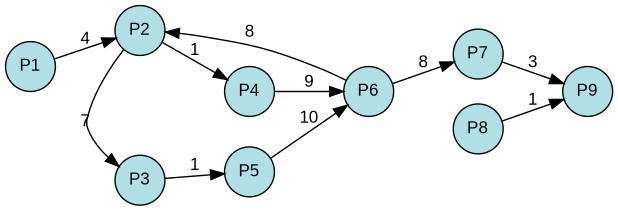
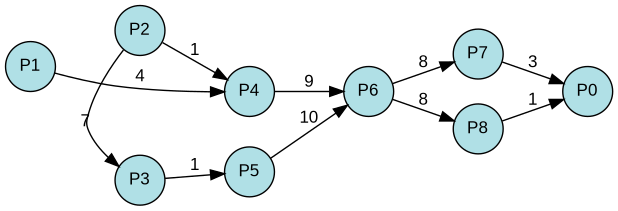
edge "P6" -> "P2": now "P6" -> "P8"
edge "P1" -> "P2": now "P1" -> "P4"
node "P9": label "P9" -> "P0"
